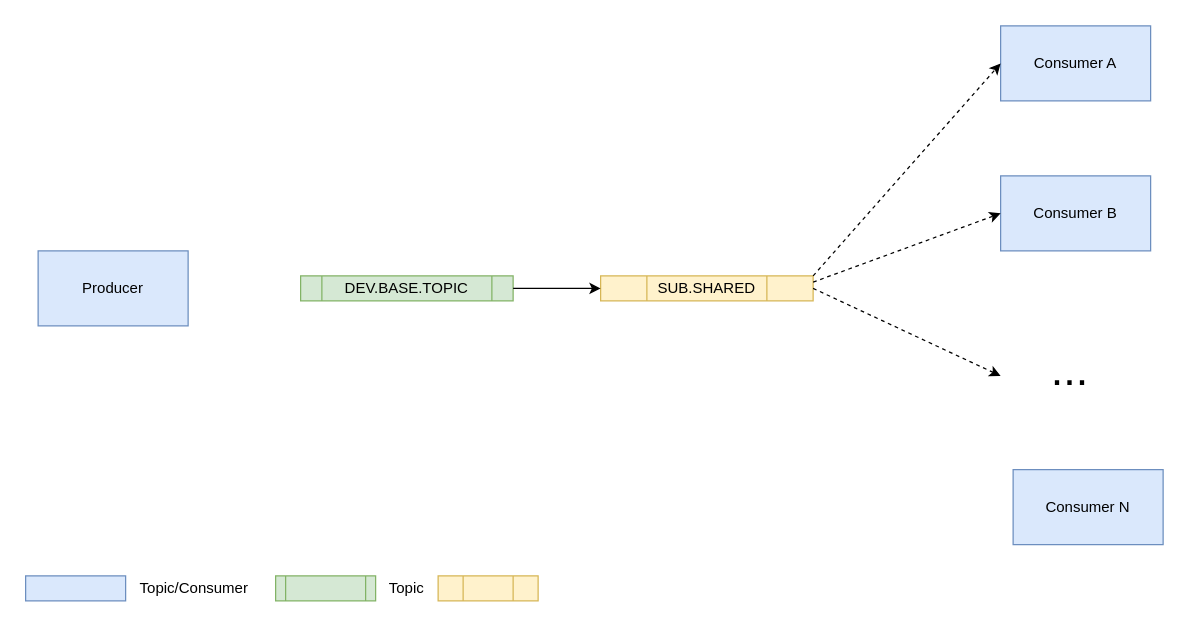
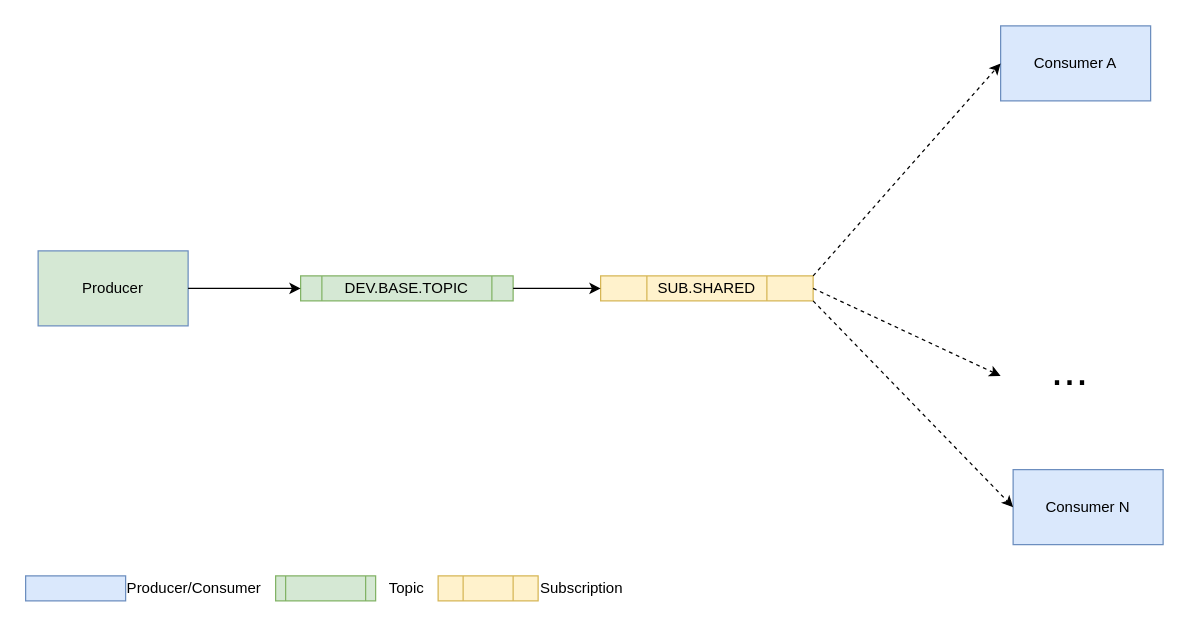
node "Consumer B": removed
edge "SUB.SHARED" -> "Consumer B": removed
node "Producer": fillcolor #dae8fc -> #d5e8d4
edge "Producer" -> "DEV.BASE.TOPIC": added
edge "SUB.SHARED" -> "Consumer N": added
node "Topic/Consumer": label "Topic/Consumer" -> "Producer/Consumer"
node "Subscription": added
